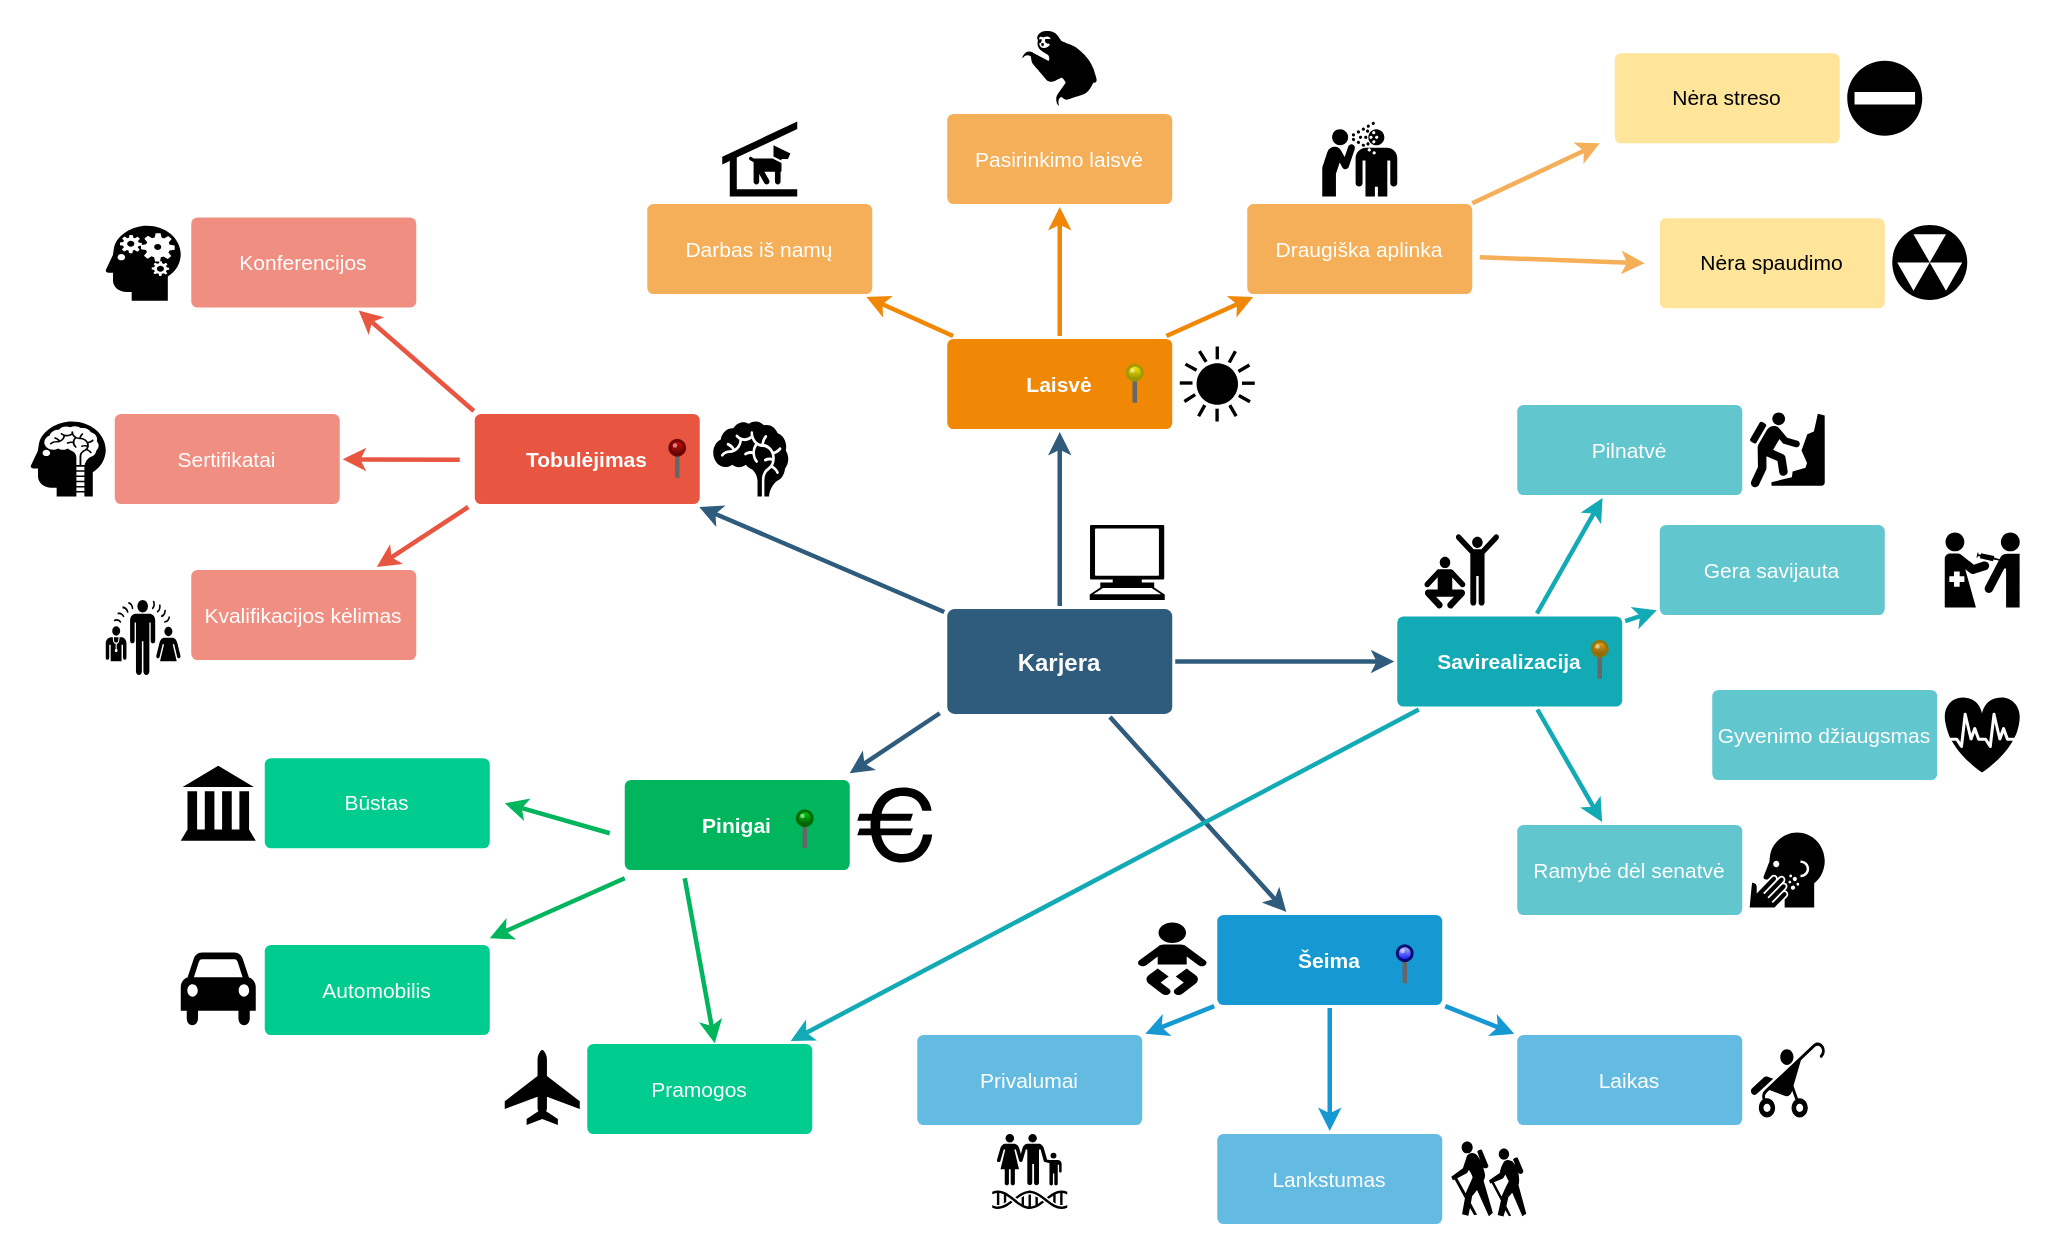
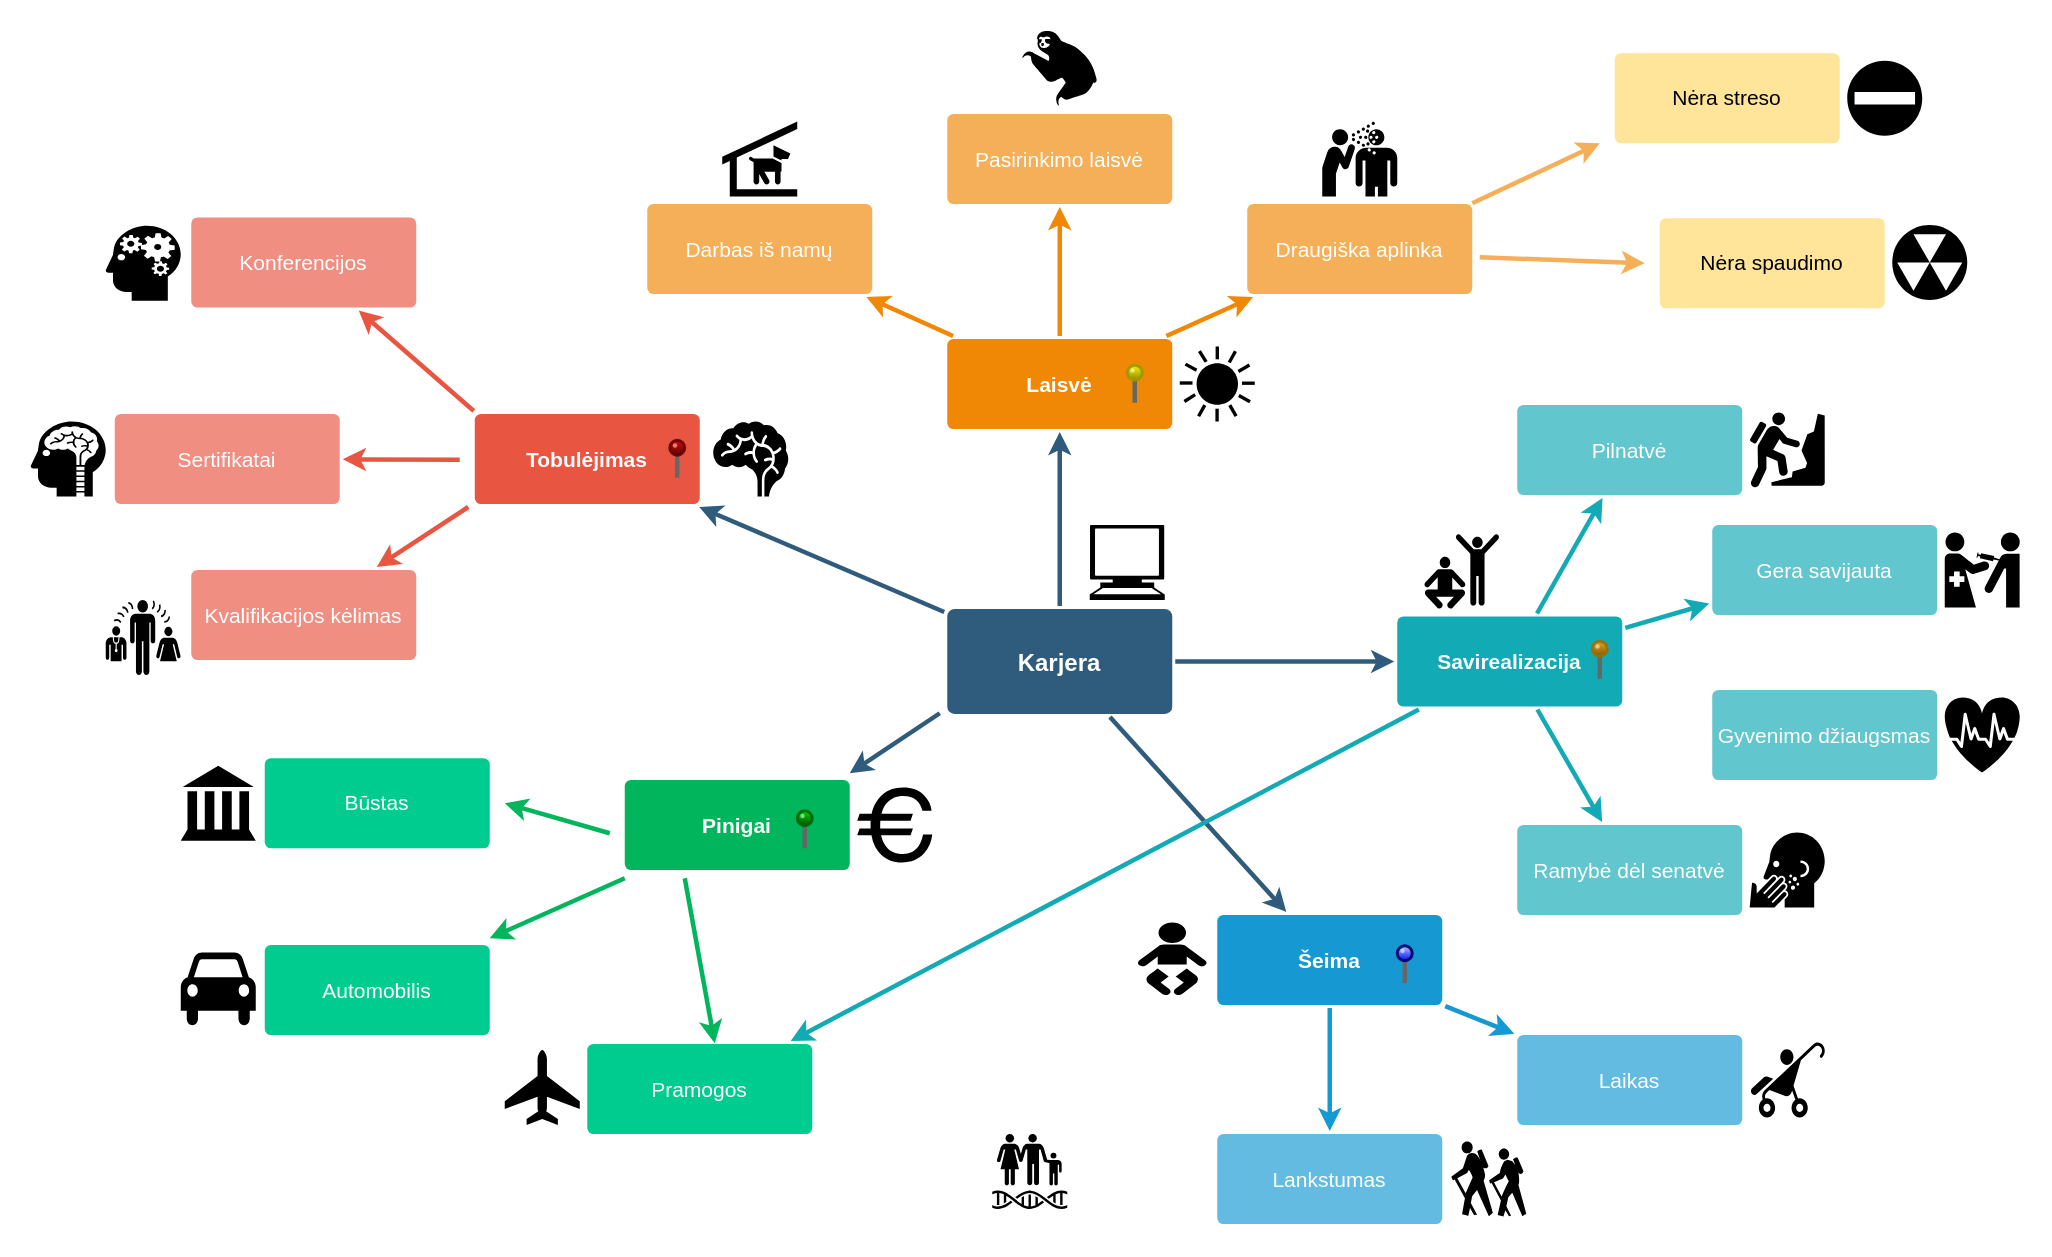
node "Gera savijauta": moved (1772, 570) -> (1825, 570)
edge "Šeima" -> "Privalumai": removed
node "Privalumai": removed
